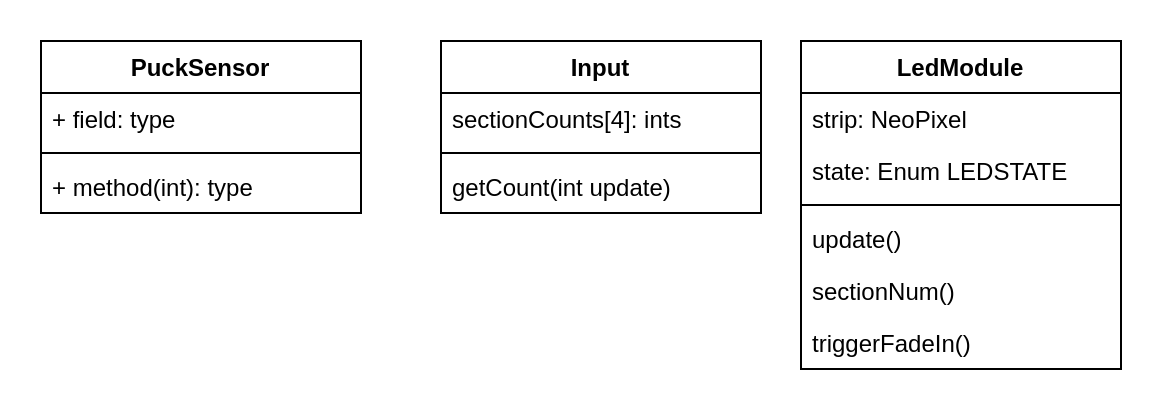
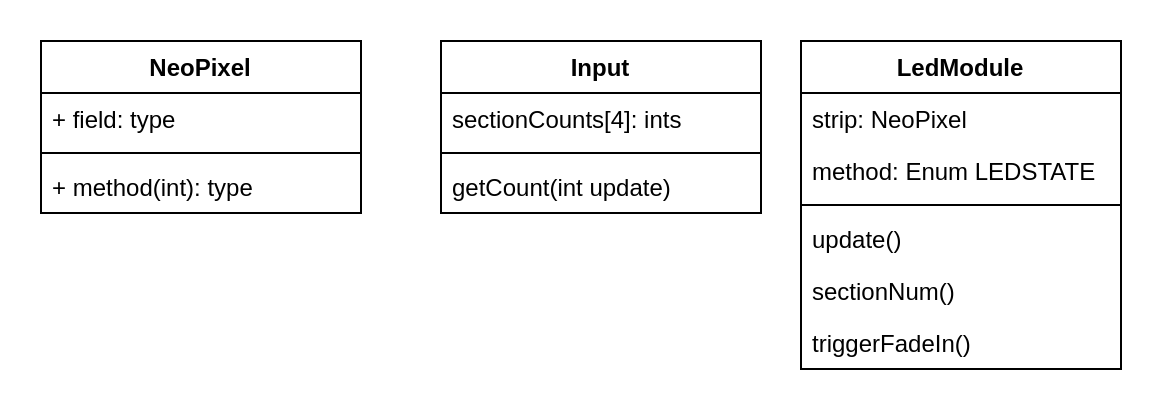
node "PuckSensor": label "PuckSensor" -> "NeoPixel"
node "state: Enum LEDSTATE": label "state: Enum LEDSTATE" -> "method: Enum LEDSTATE"
